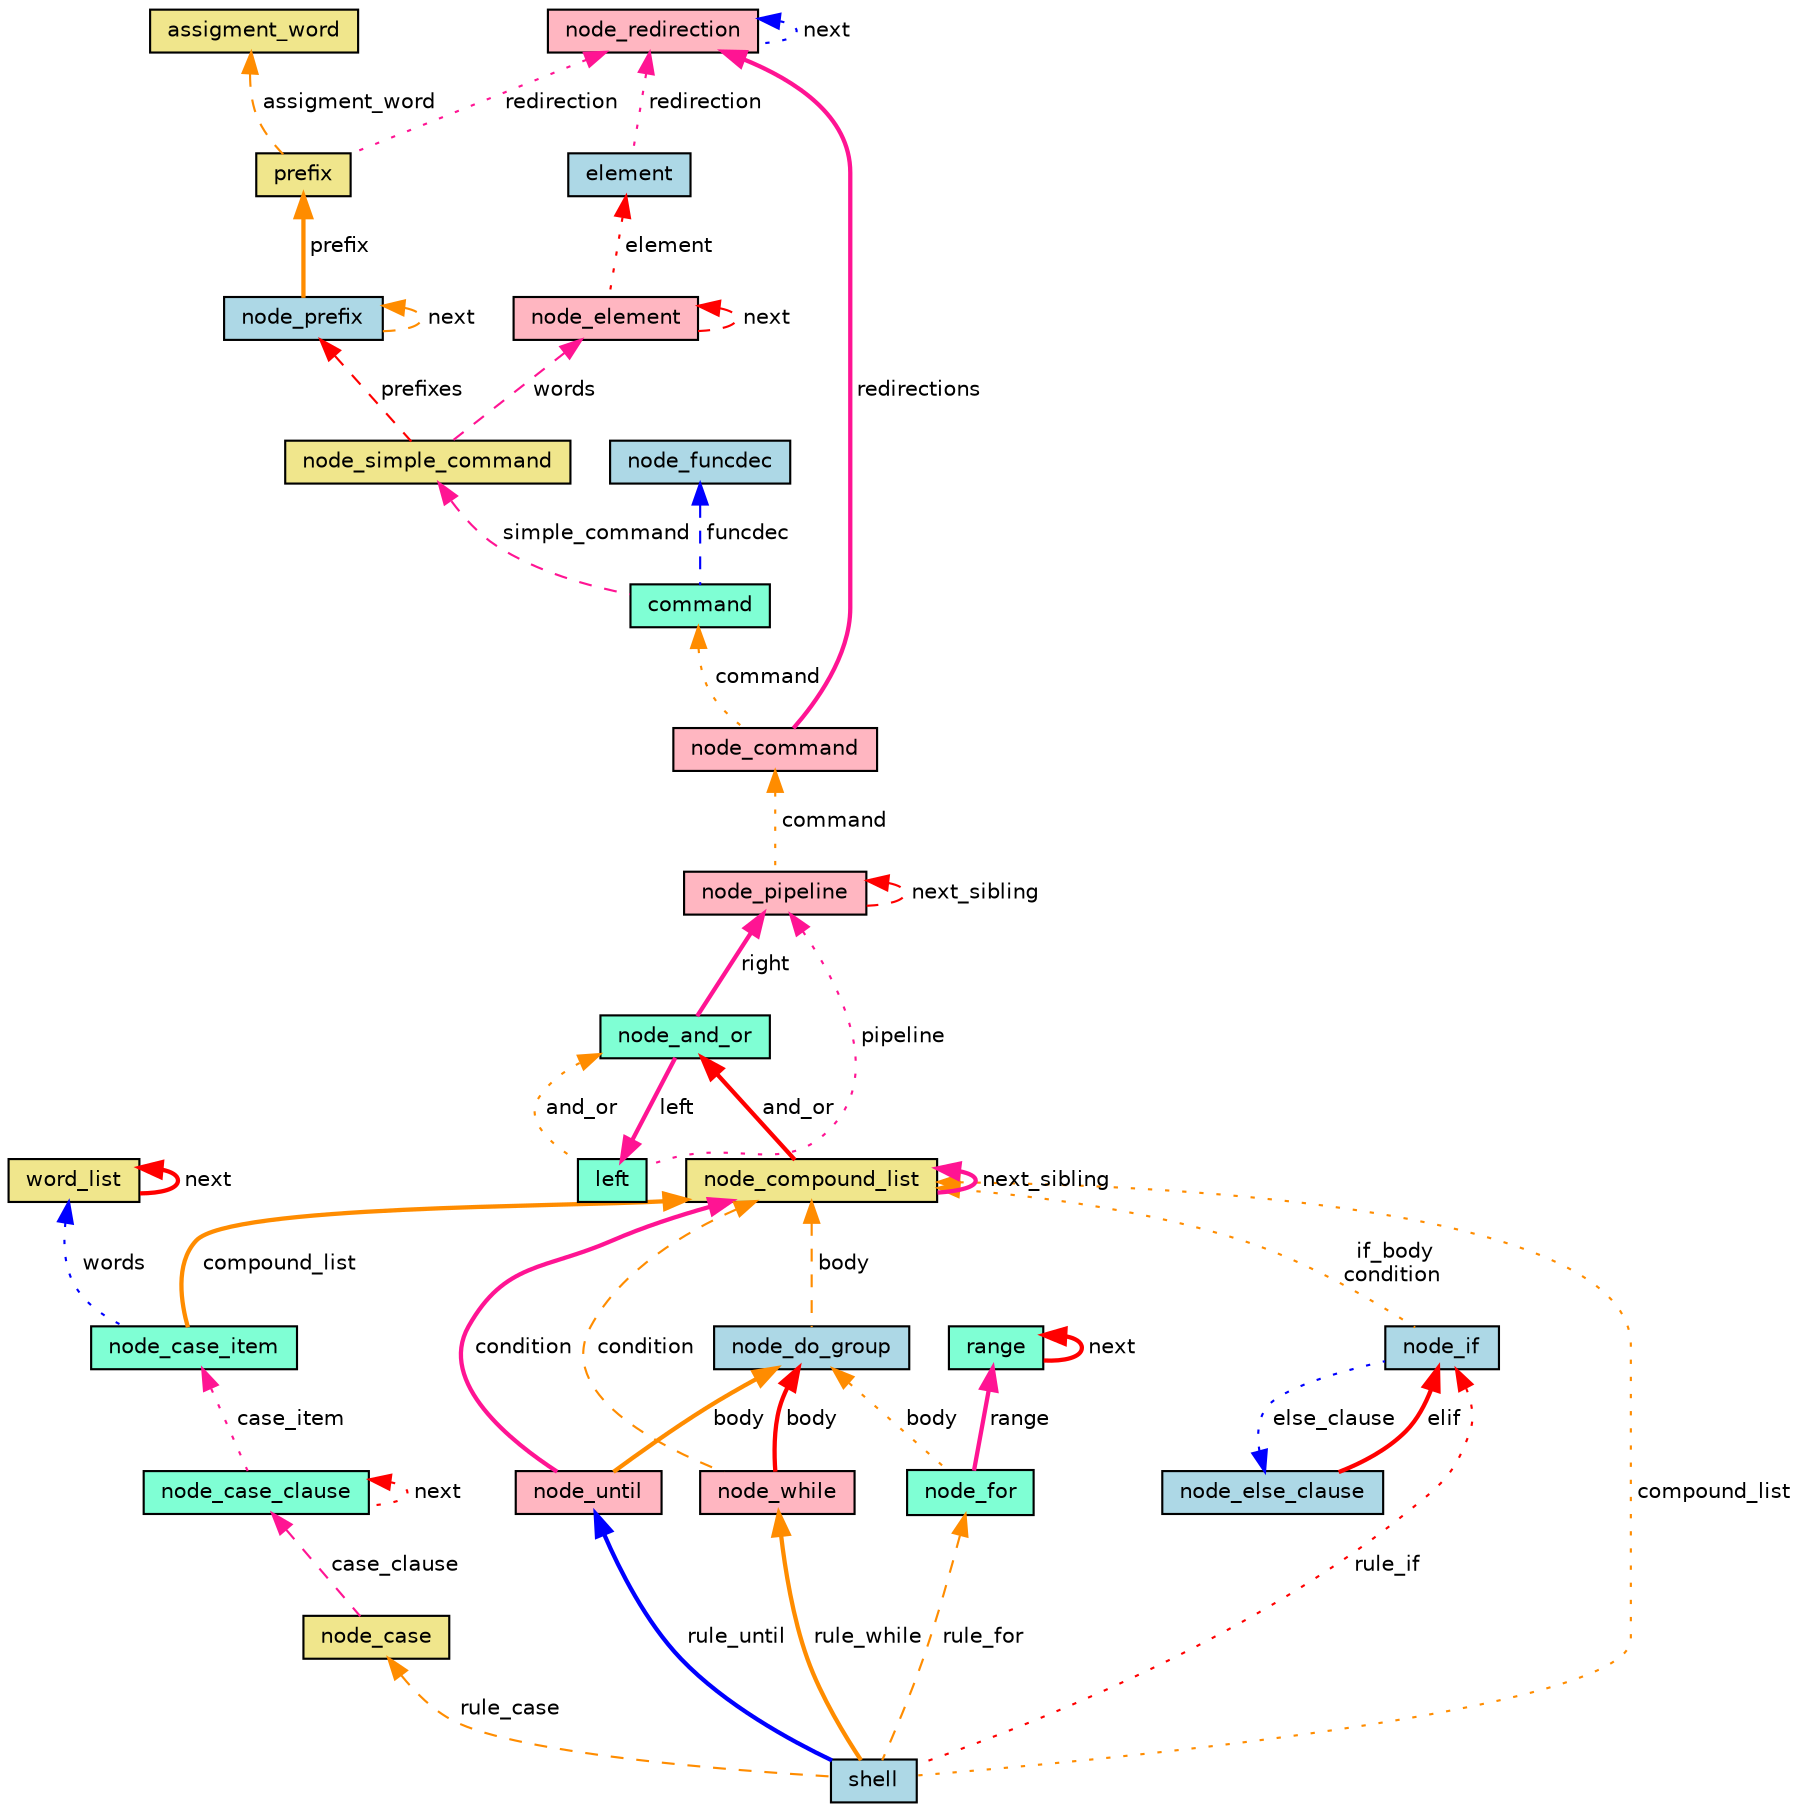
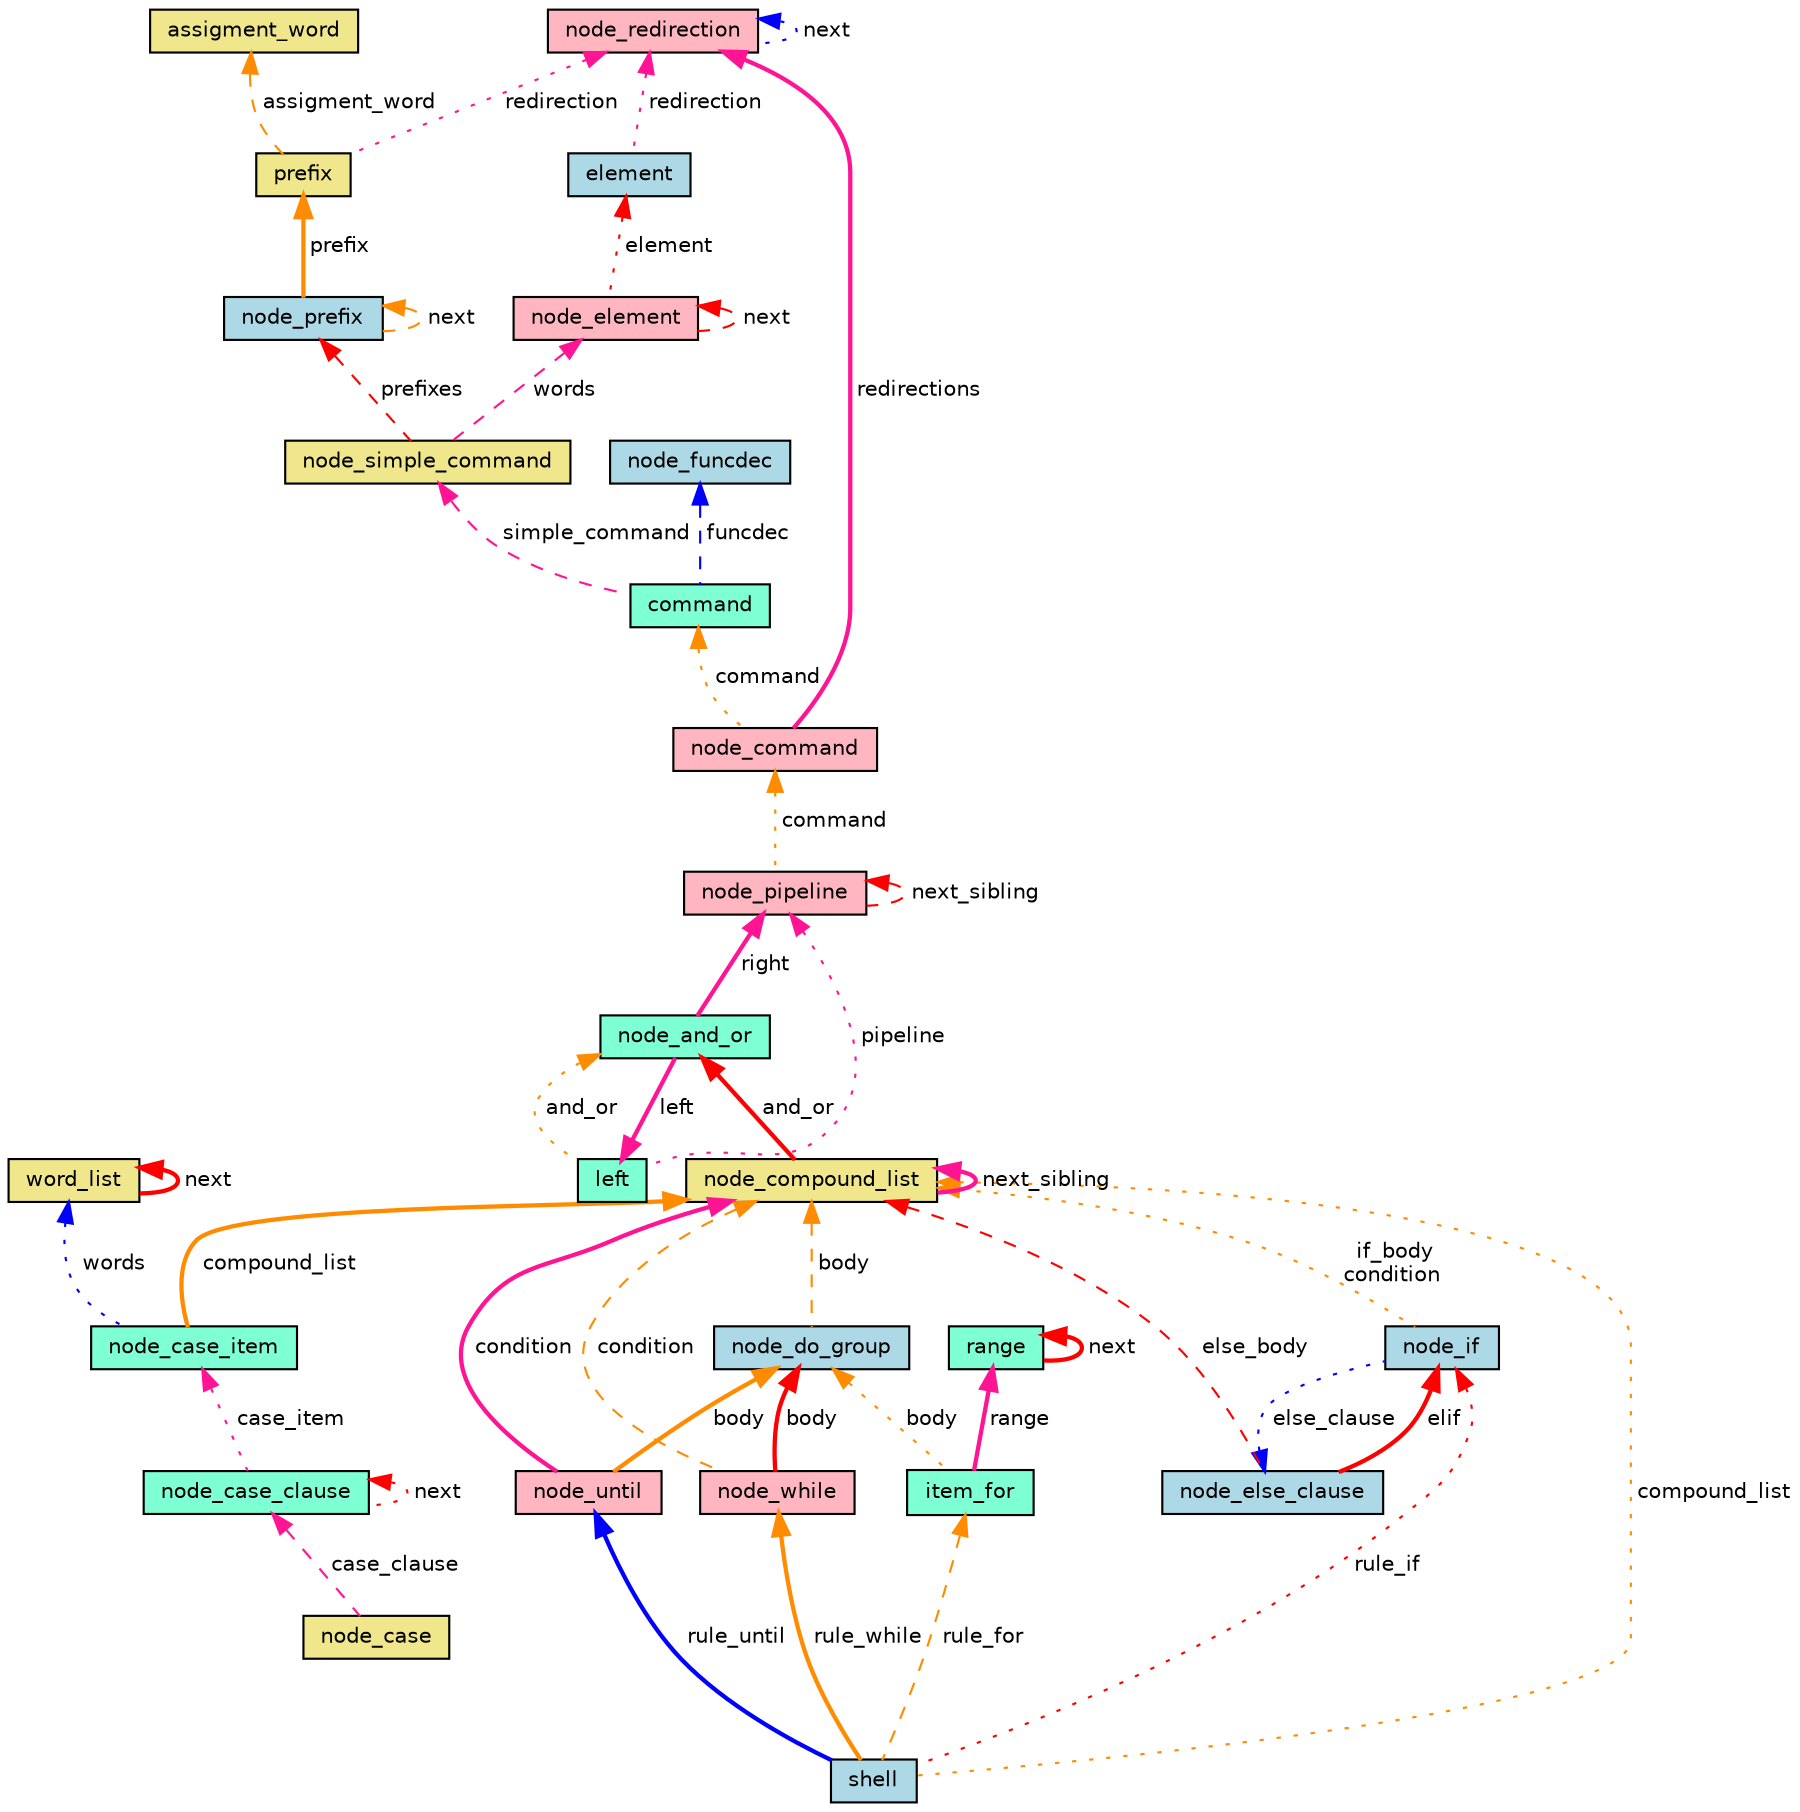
edge "node_else_clause" -> "node_compound_list": added, label "else_body"
node "node_for": label "node_for" -> "item_for"
edge "shell" -> "node_case": removed, label "rule_case"
